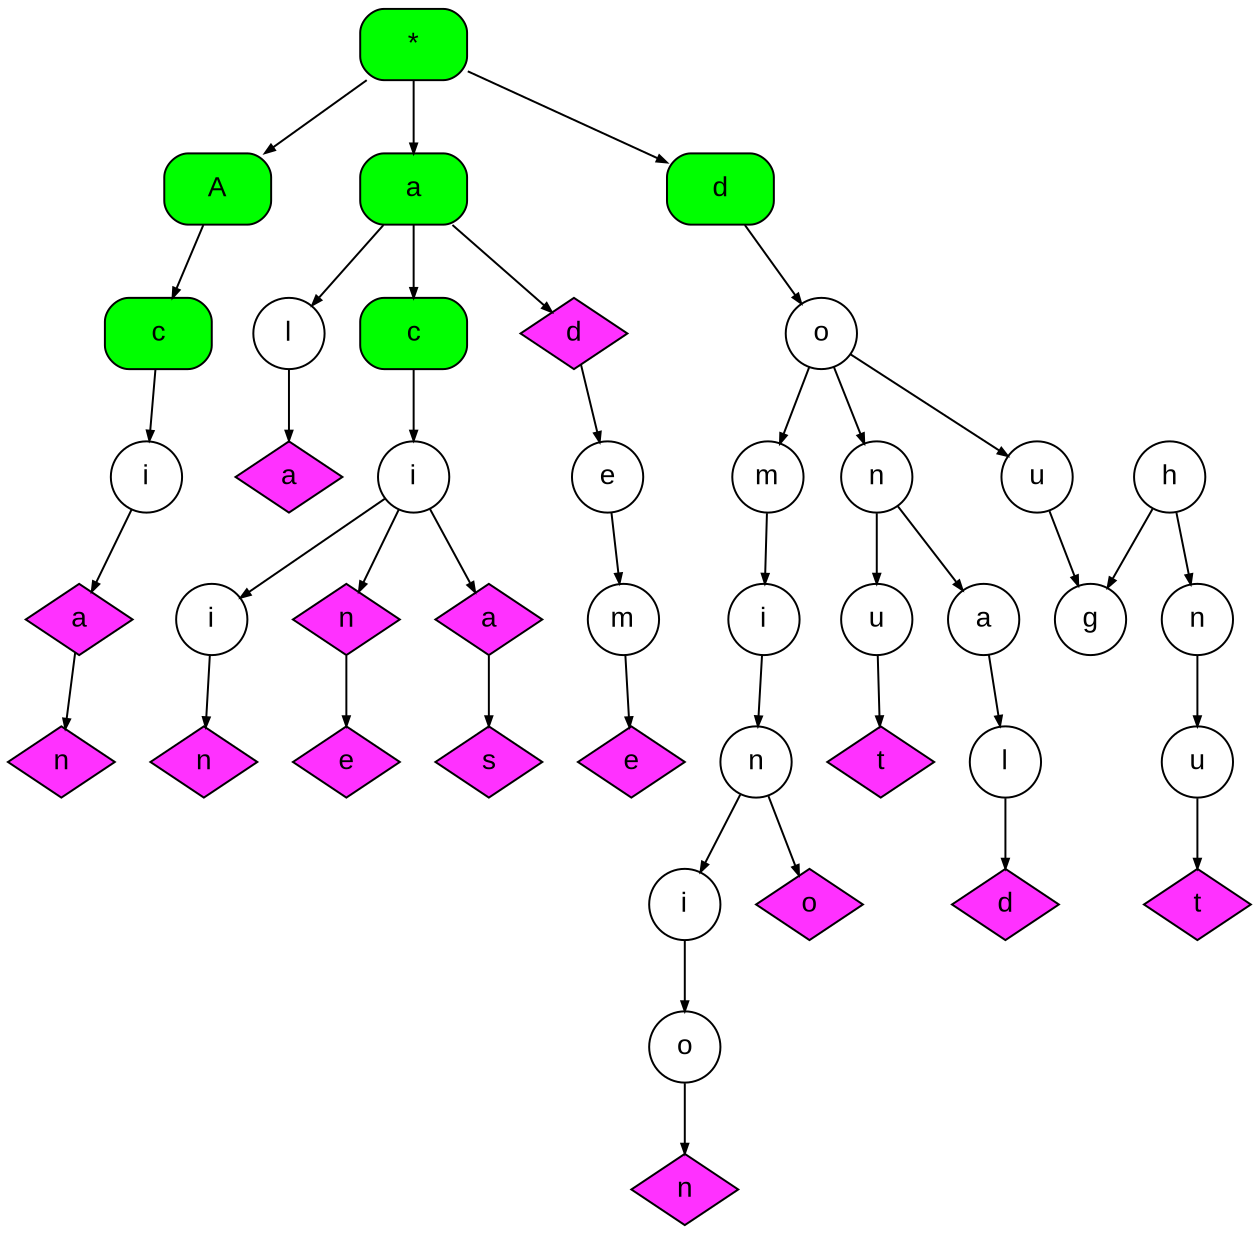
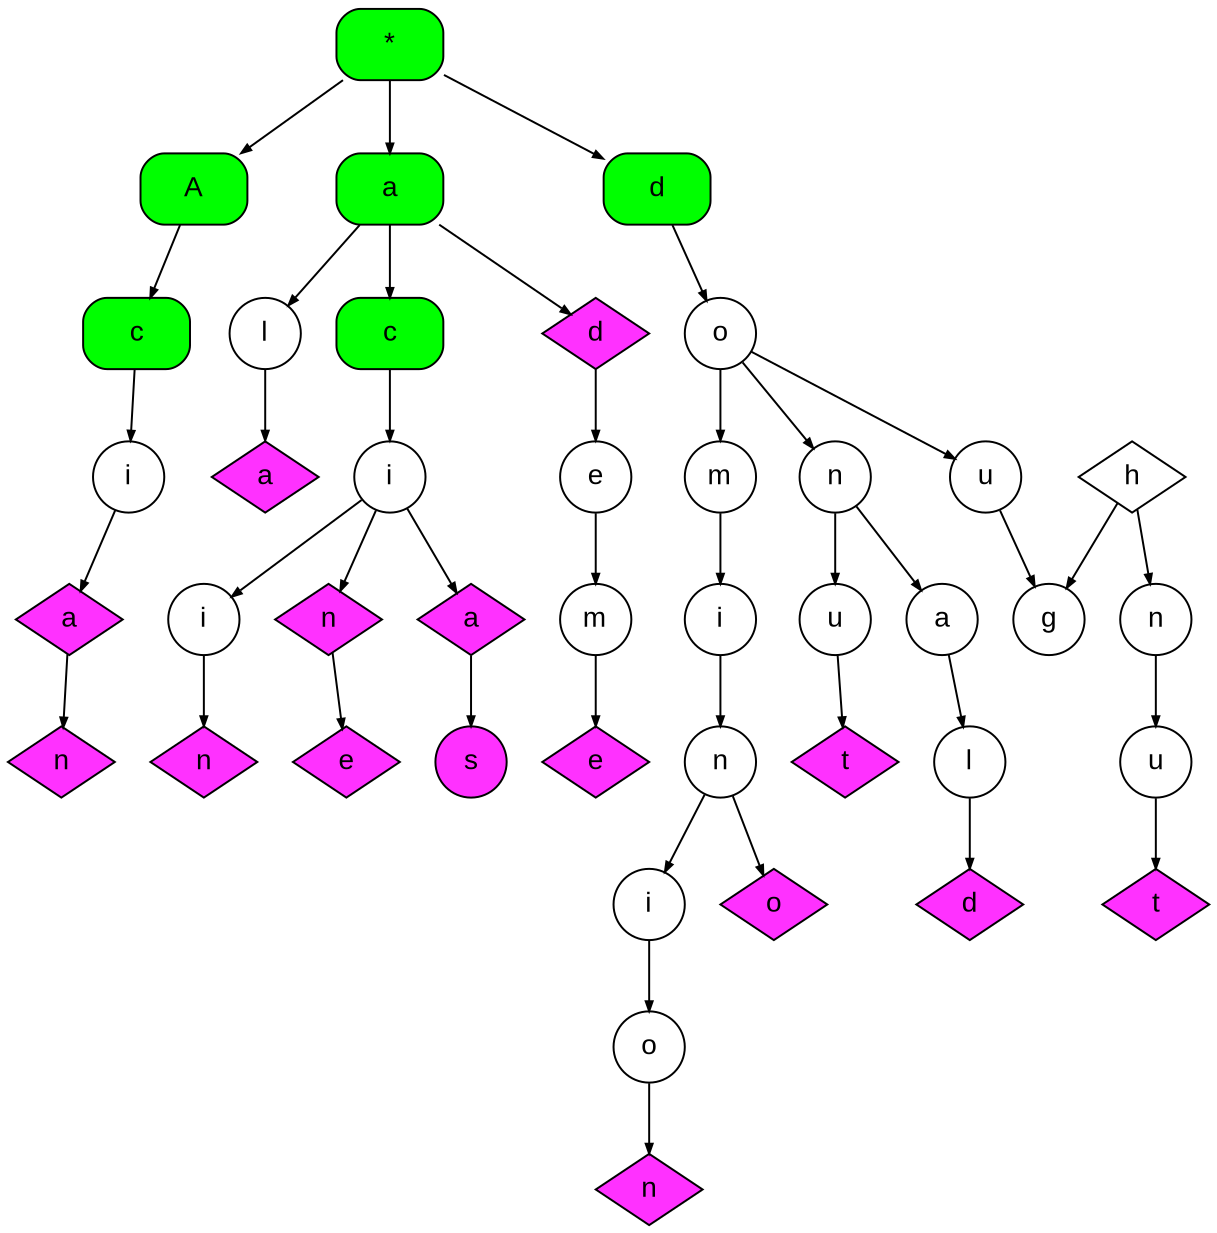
node "h": shape circle -> diamond
node "s": shape diamond -> circle
